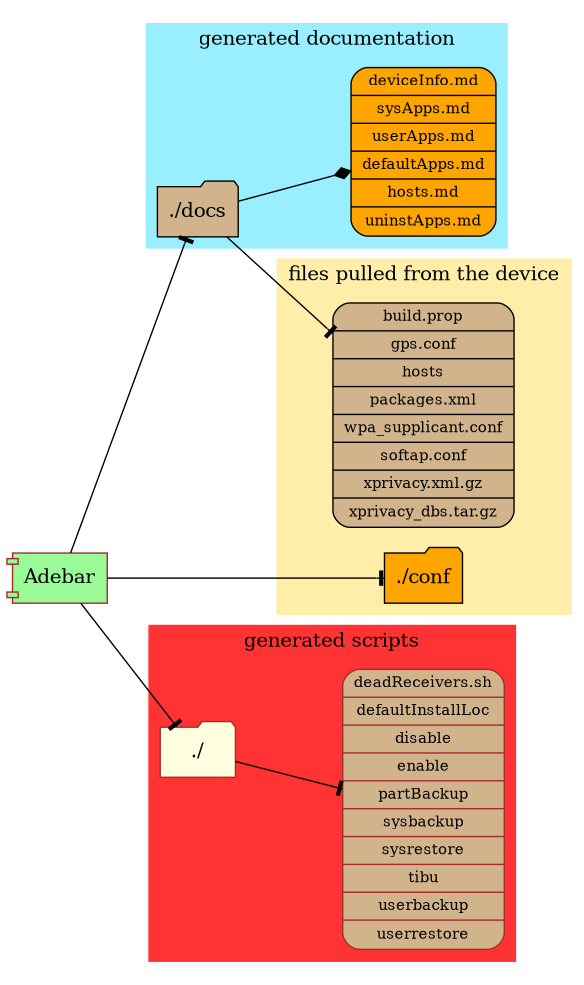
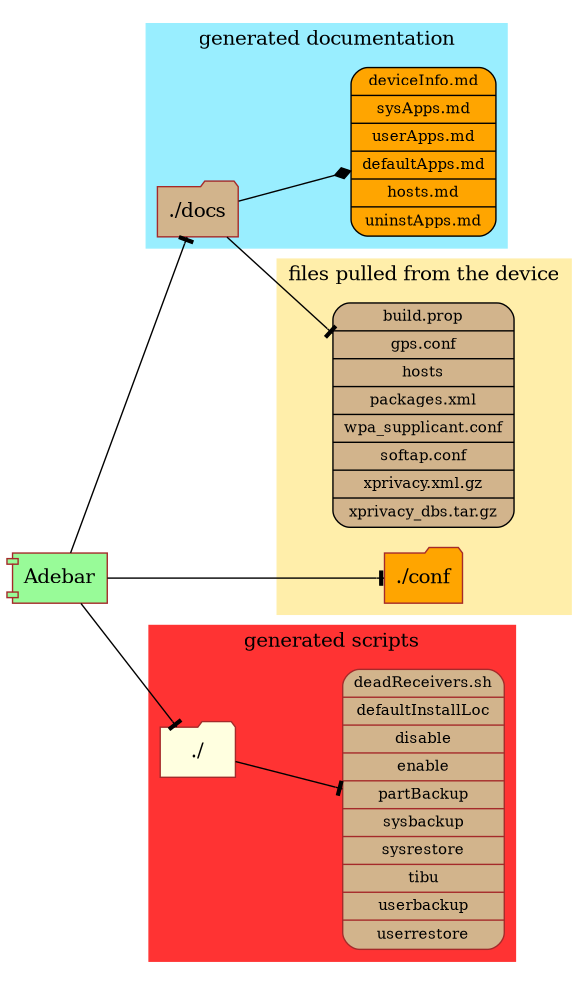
node "./docs": color black -> brown
node "./conf": color black -> brown
